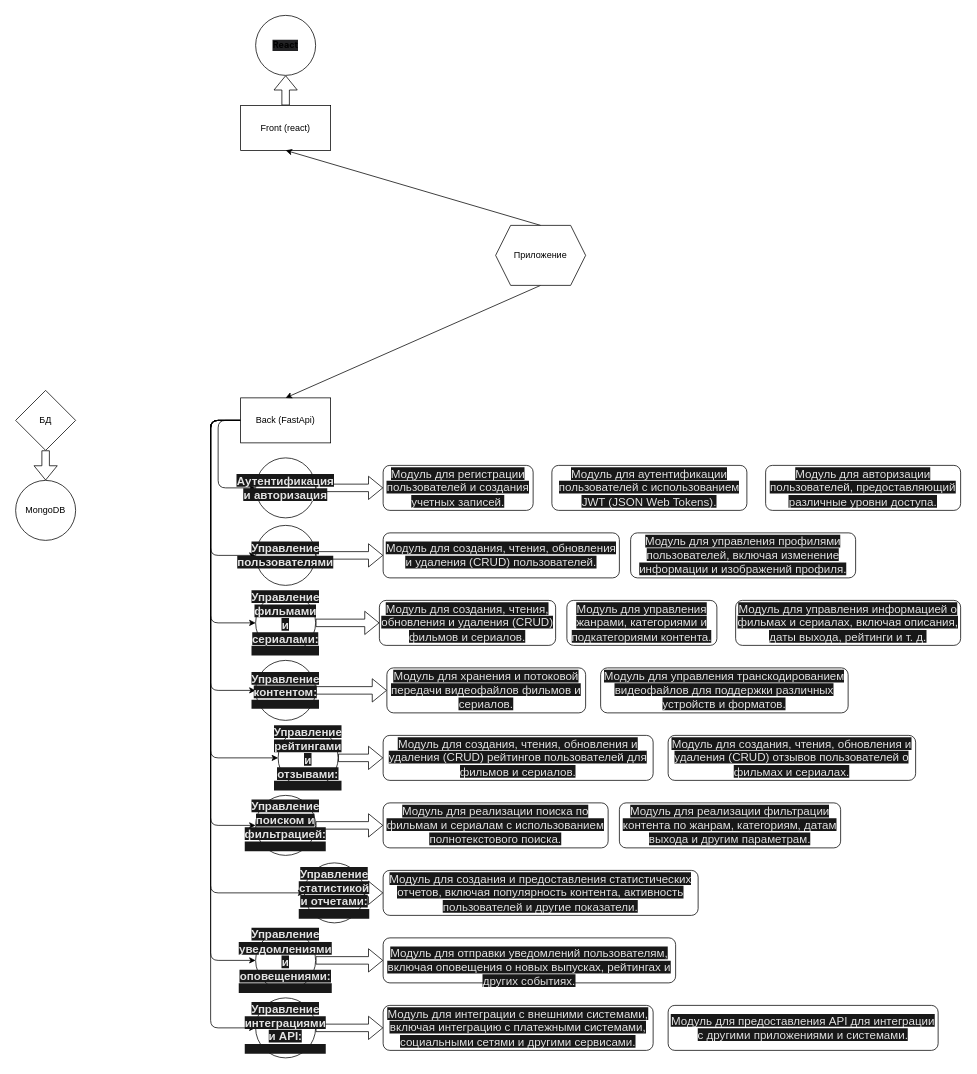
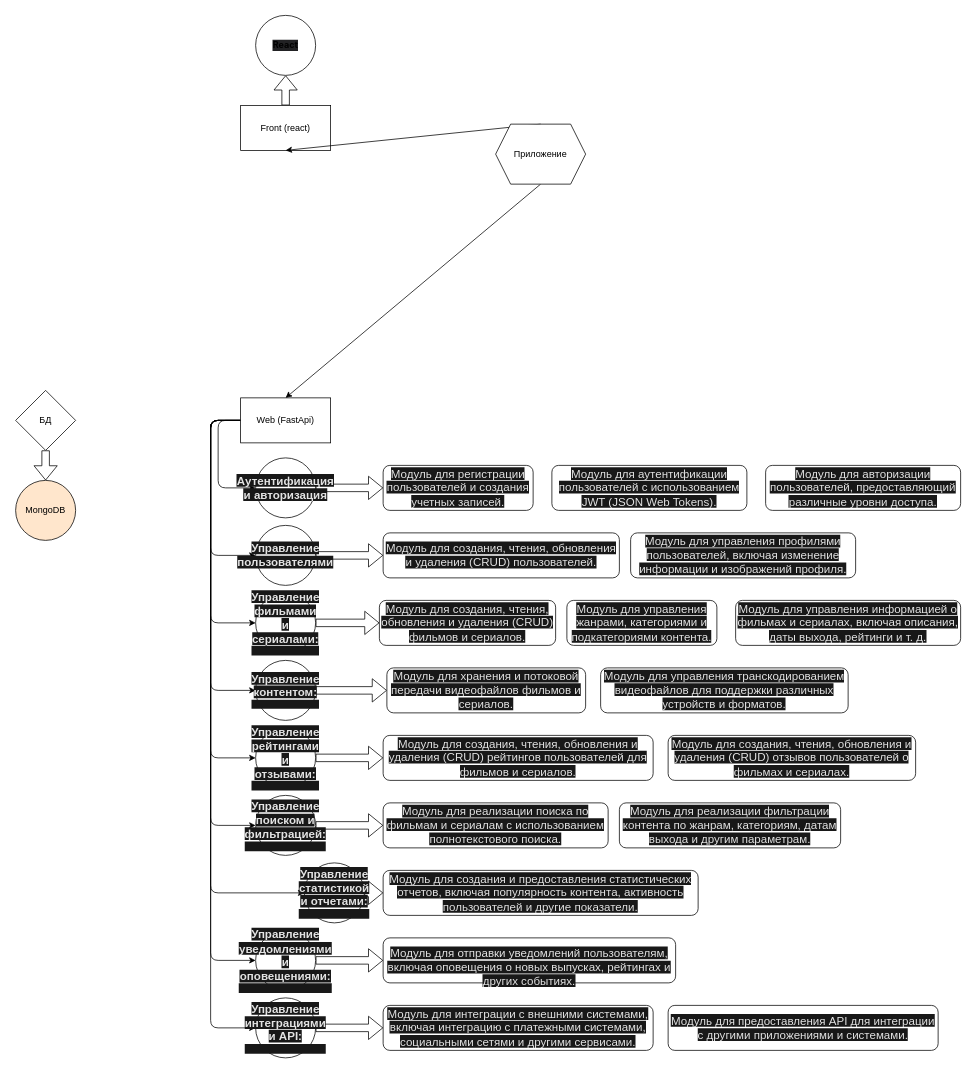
node "Приложение": moved (540, 255) -> (540, 154)
node "Back (FastApi)": label "Back (FastApi)" -> "Web (FastApi)"
node "MongoDB": fillcolor #ffffff -> #ffe6cc
node "Управление рейтингами и отзывами:": moved (308, 758) -> (285, 758)
